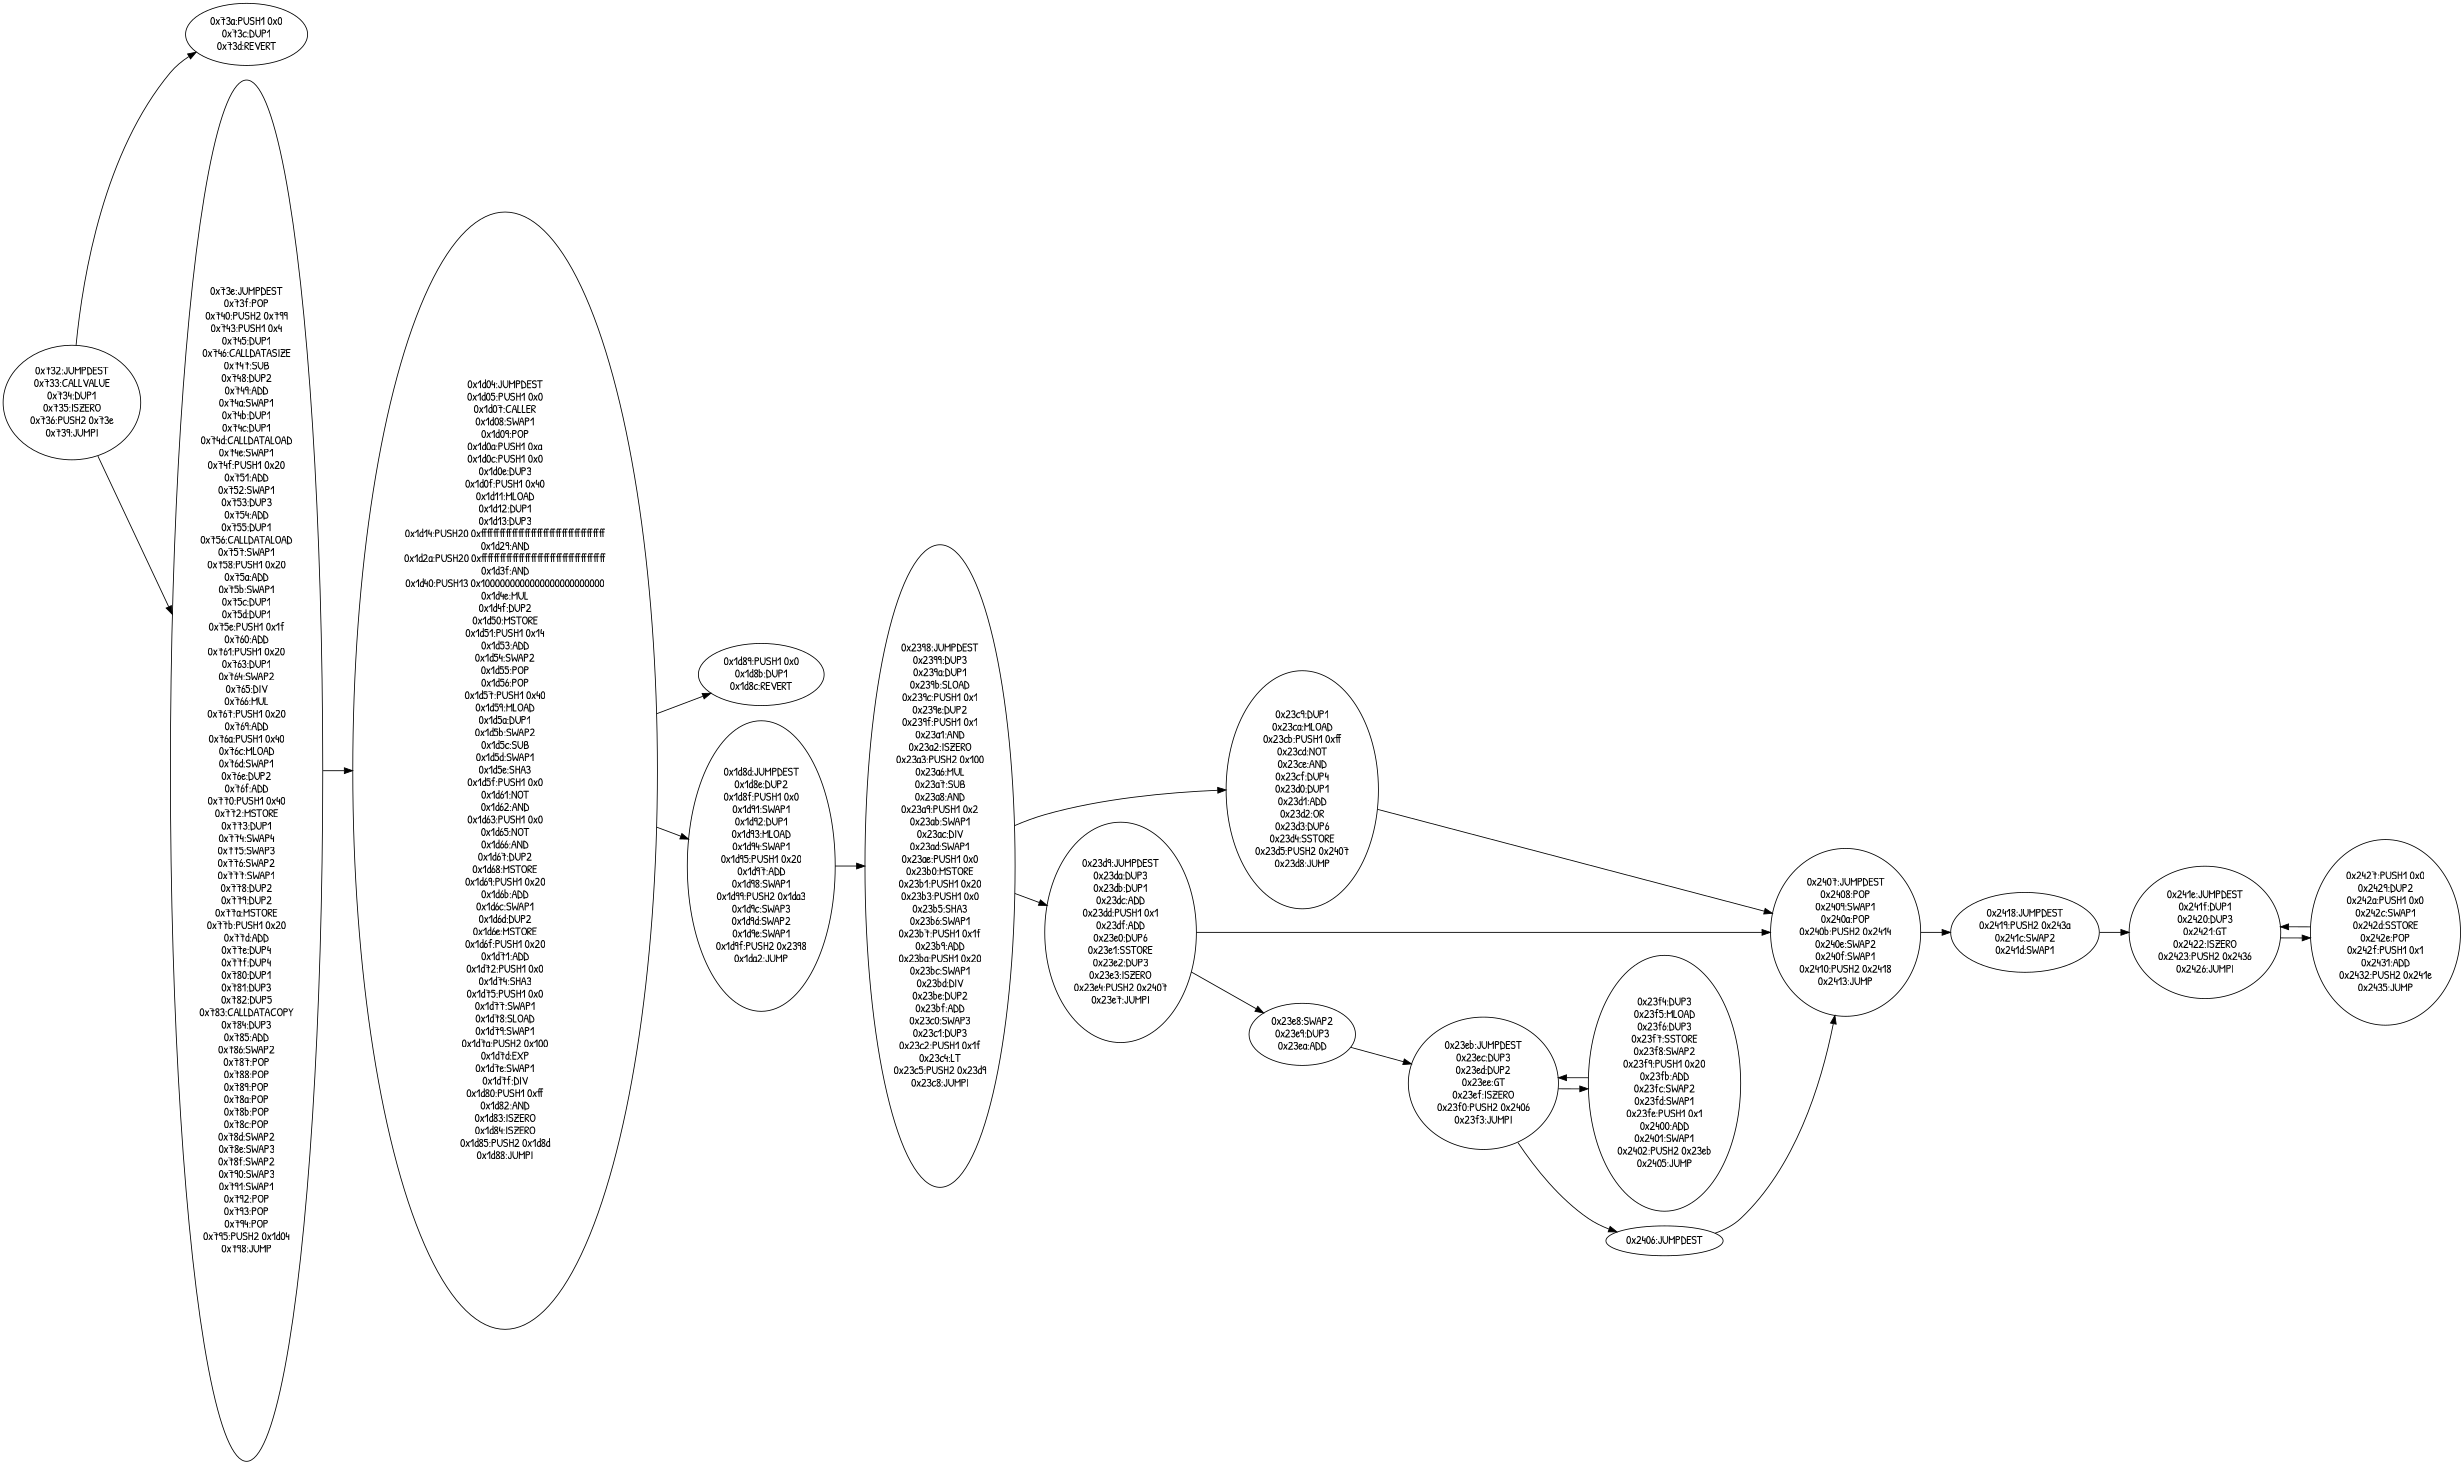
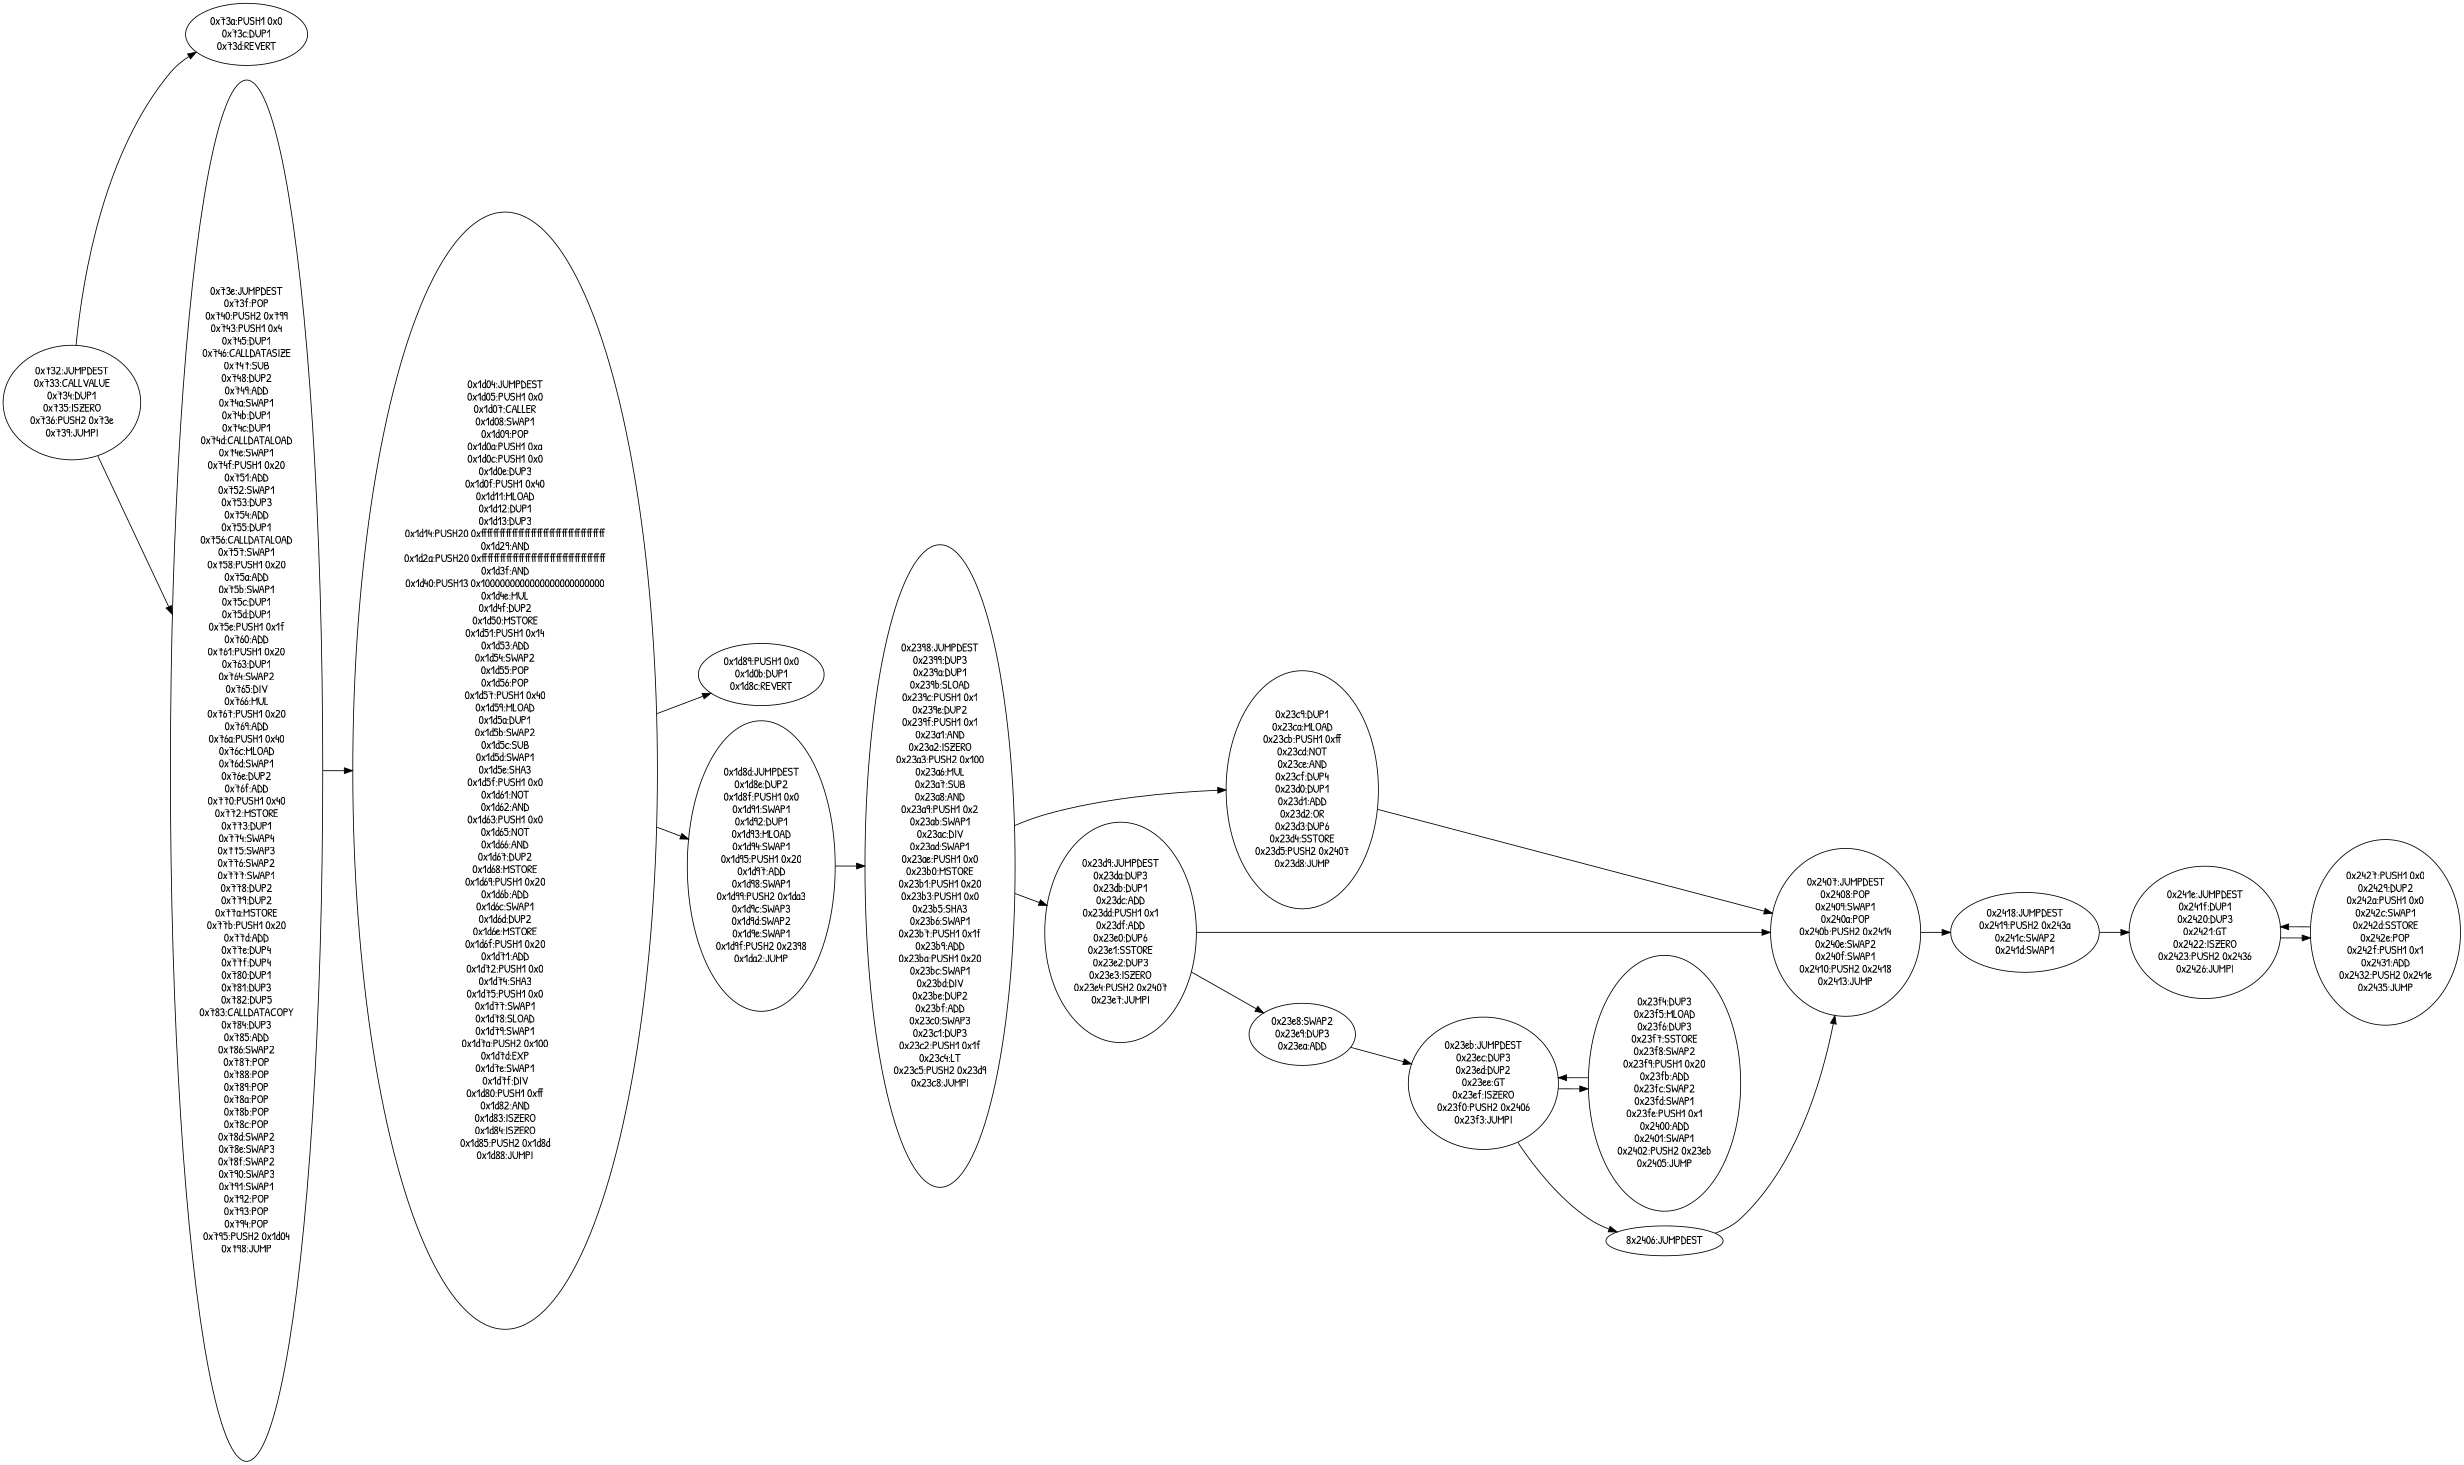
node "0x1d89:PUSH1 0x0 0x1d8b:DUP1 0x1d8c:REVERT": label "0x1d89:PUSH1 0x0 0x1d8b:DUP1 0x1d8c:REVERT" -> "0x1d89:PUSH1 0x0 0x1d0b:DUP1 0x1d8c:REVERT"
node "0x2406:JUMPDEST": label "0x2406:JUMPDEST" -> "8x2406:JUMPDEST"
